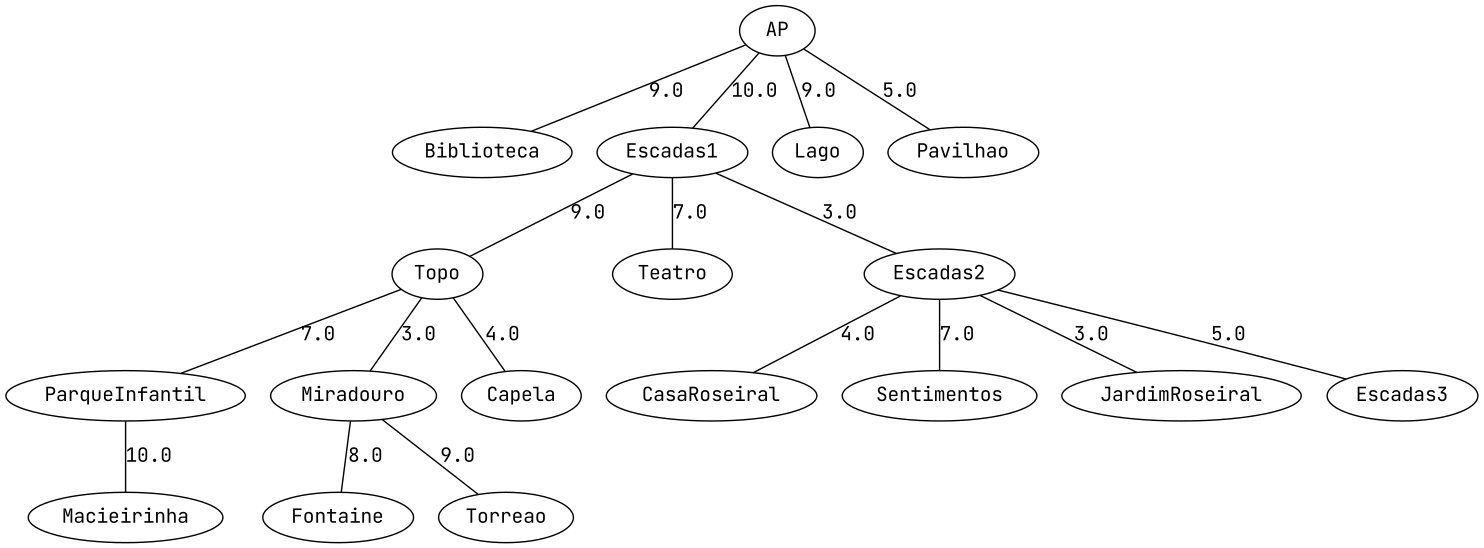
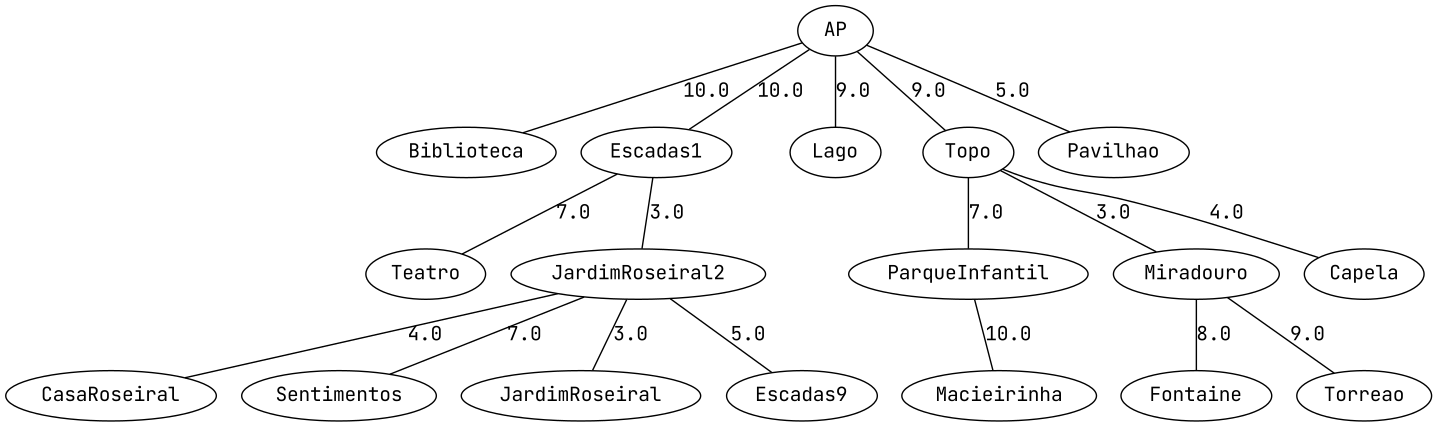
edge "AP" -- "Biblioteca": label "9.0" -> "10.0"
edge "Escadas1" -- "Topo": now "AP" -- "Topo"
node "Escadas2": label "Escadas2" -> "JardimRoseiral2"
node "Escadas3": label "Escadas3" -> "Escadas9"
